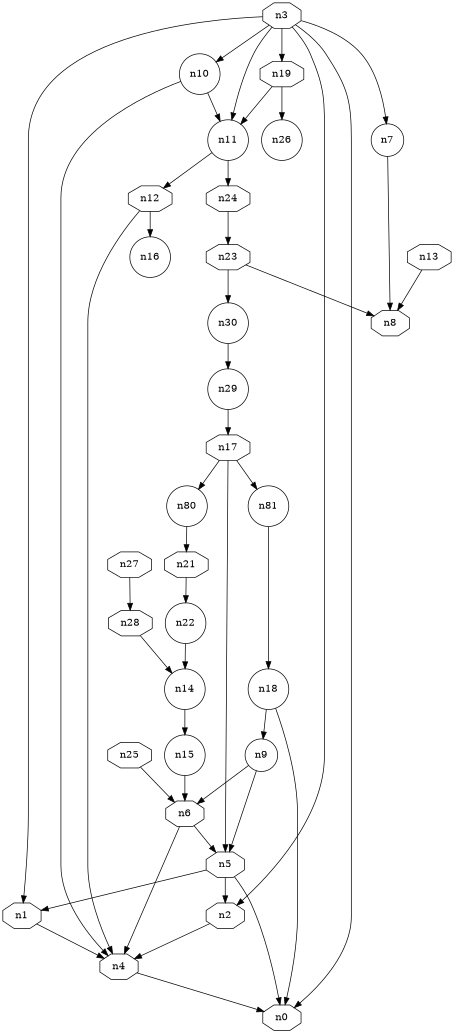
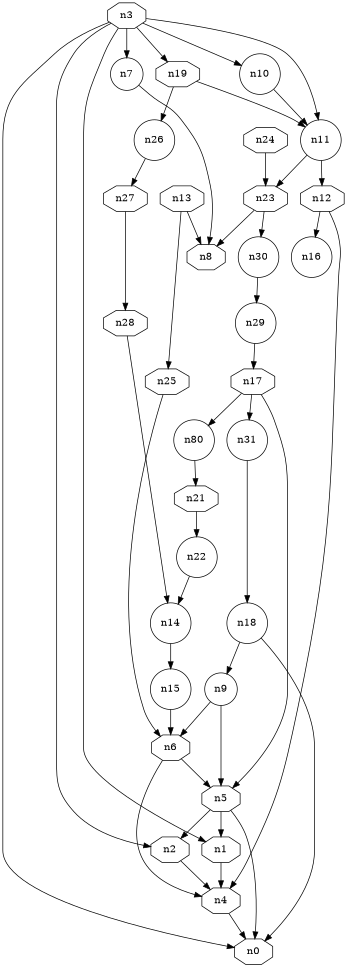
edge "n26" -> "n27": added
edge "n11" -> "n24": now "n11" -> "n23"
edge "n13" -> "n25": added
edge "n10" -> "n4": removed
node "n81": label "n81" -> "n31"
